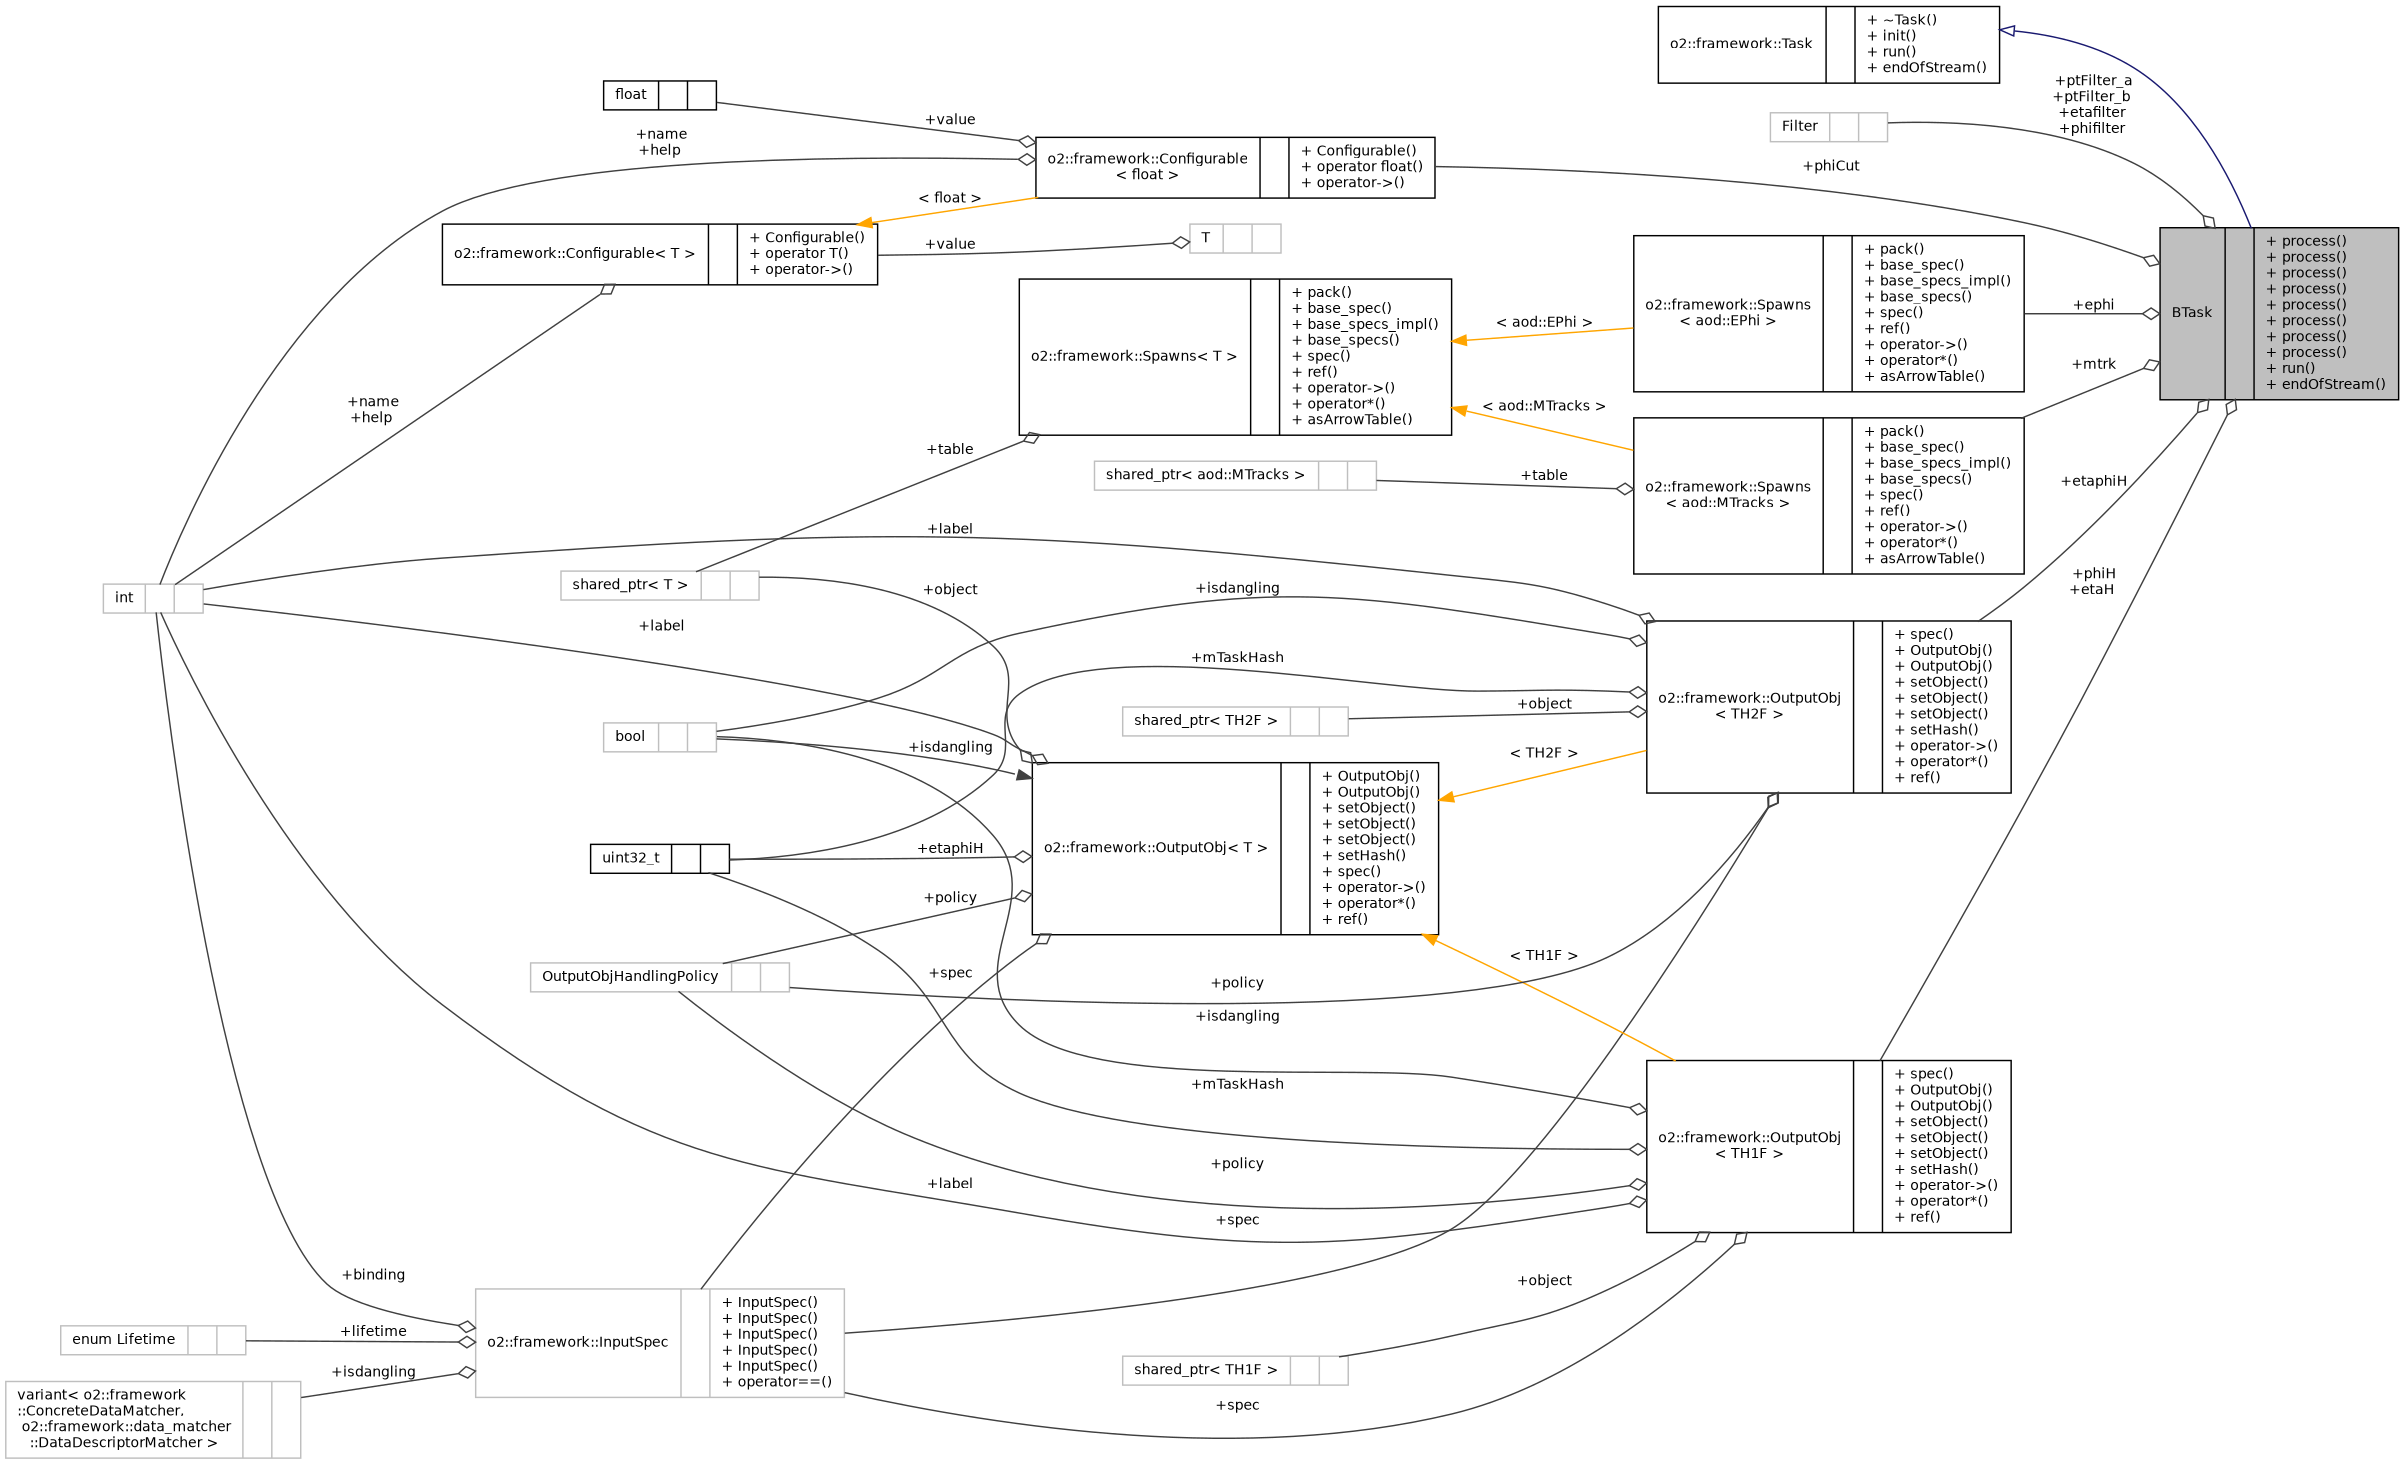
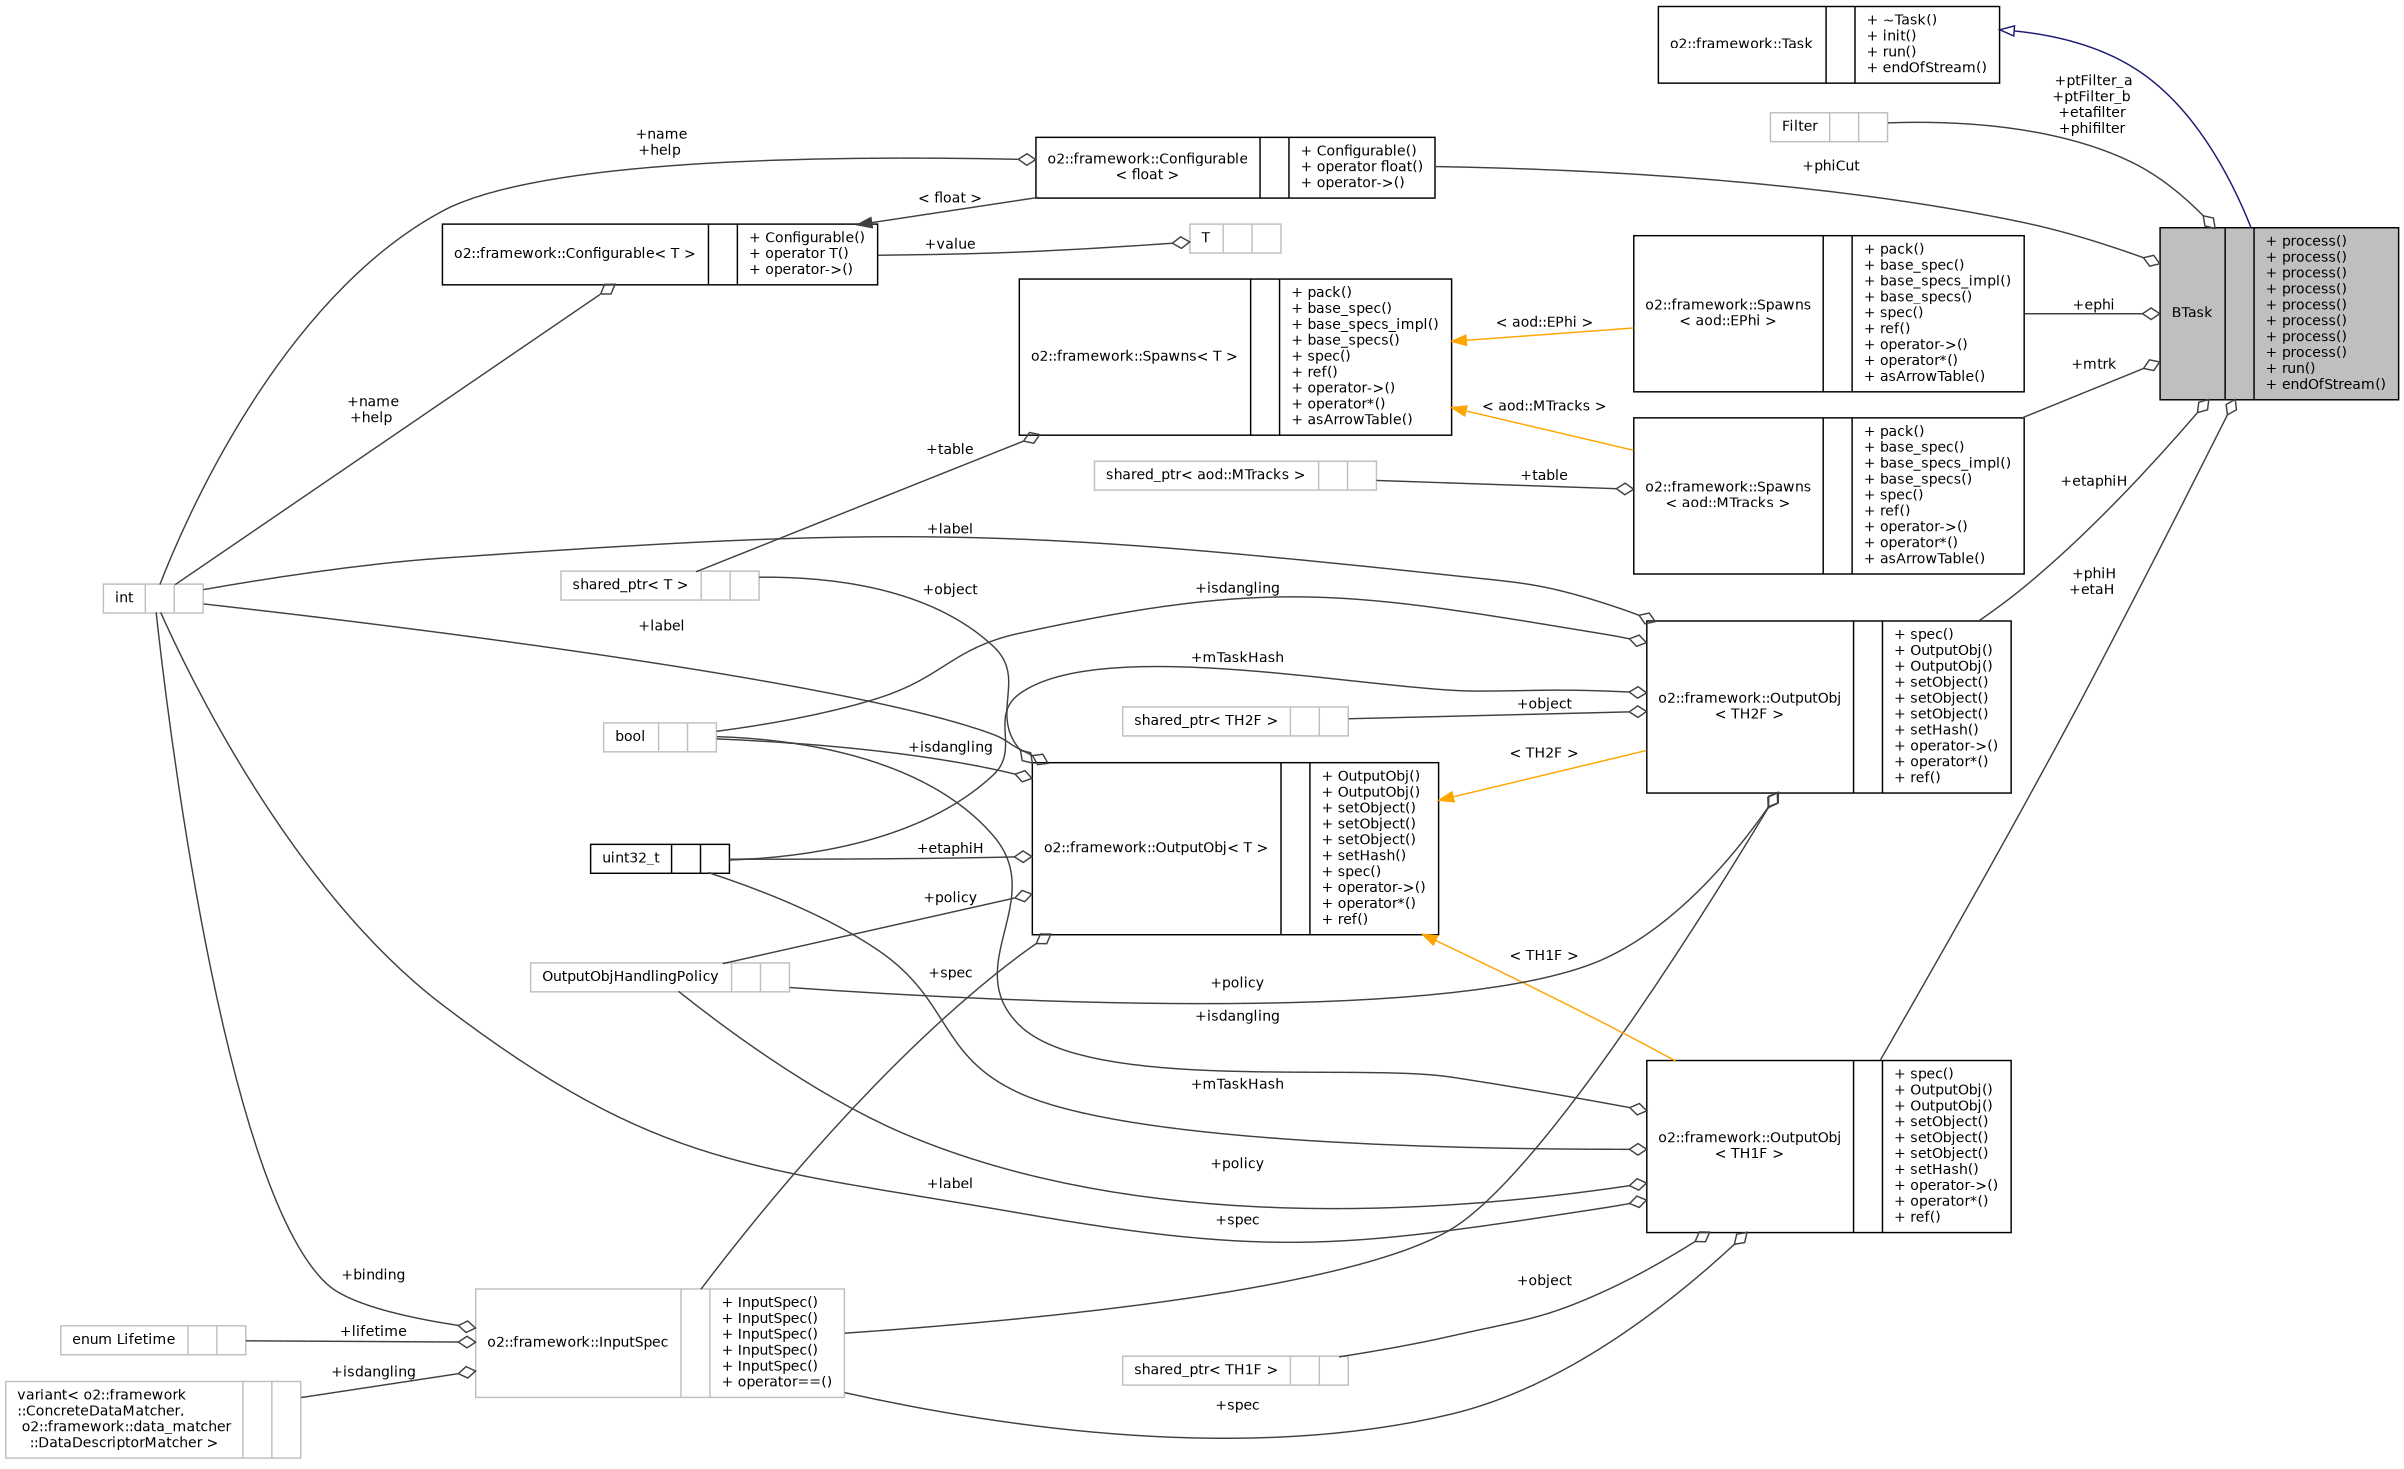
node "float": removed
edge "o2::framework::Configurable" -> "o2::framework::Configurable< T >": color orange -> grey25
edge "bool" -> "o2::framework::OutputObj< T >": arrowhead normal -> odiamond
